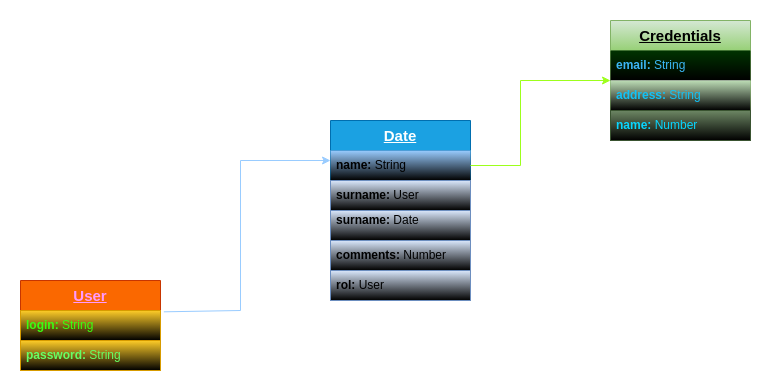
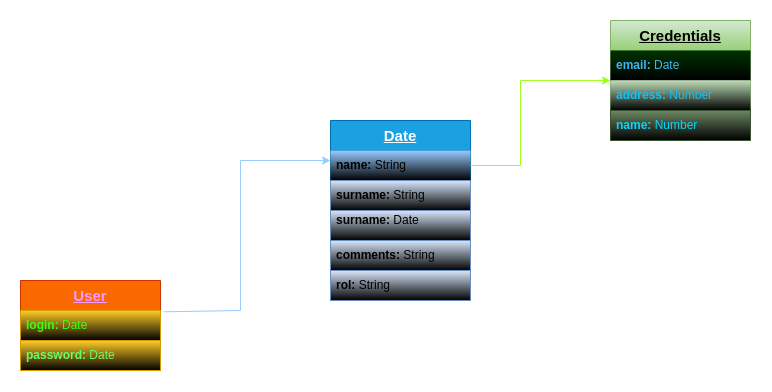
node "email: String": label "email: String" -> "email: Date"
node "address: String": label "address: String" -> "address: Number"
node "surname: User": label "surname: User" -> "surname: String"
node "comments: Number": label "comments: Number" -> "comments: String"
node "rol: User": label "rol: User" -> "rol: String"
node "login: String": label "login: String" -> "login: Date"
node "password: String": label "password: String" -> "password: Date"
